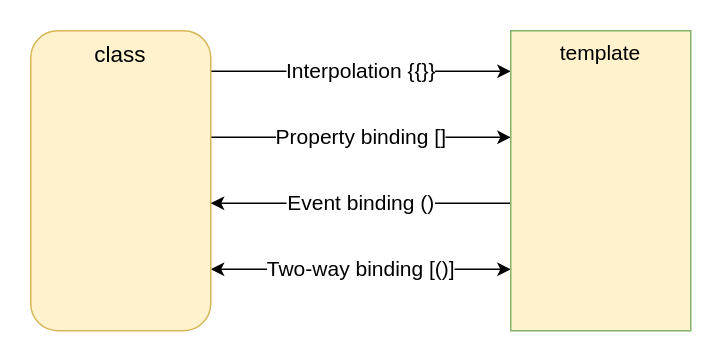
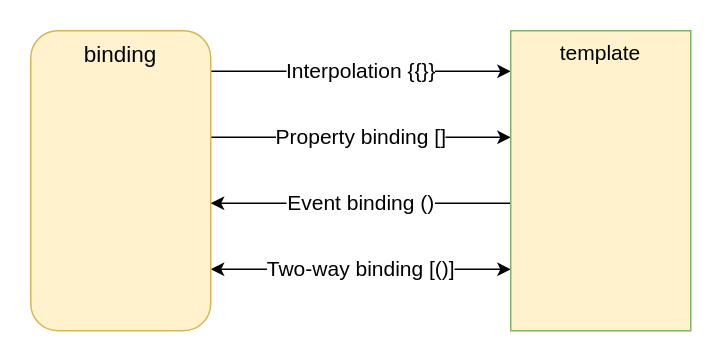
node "class": label "class" -> "binding"
